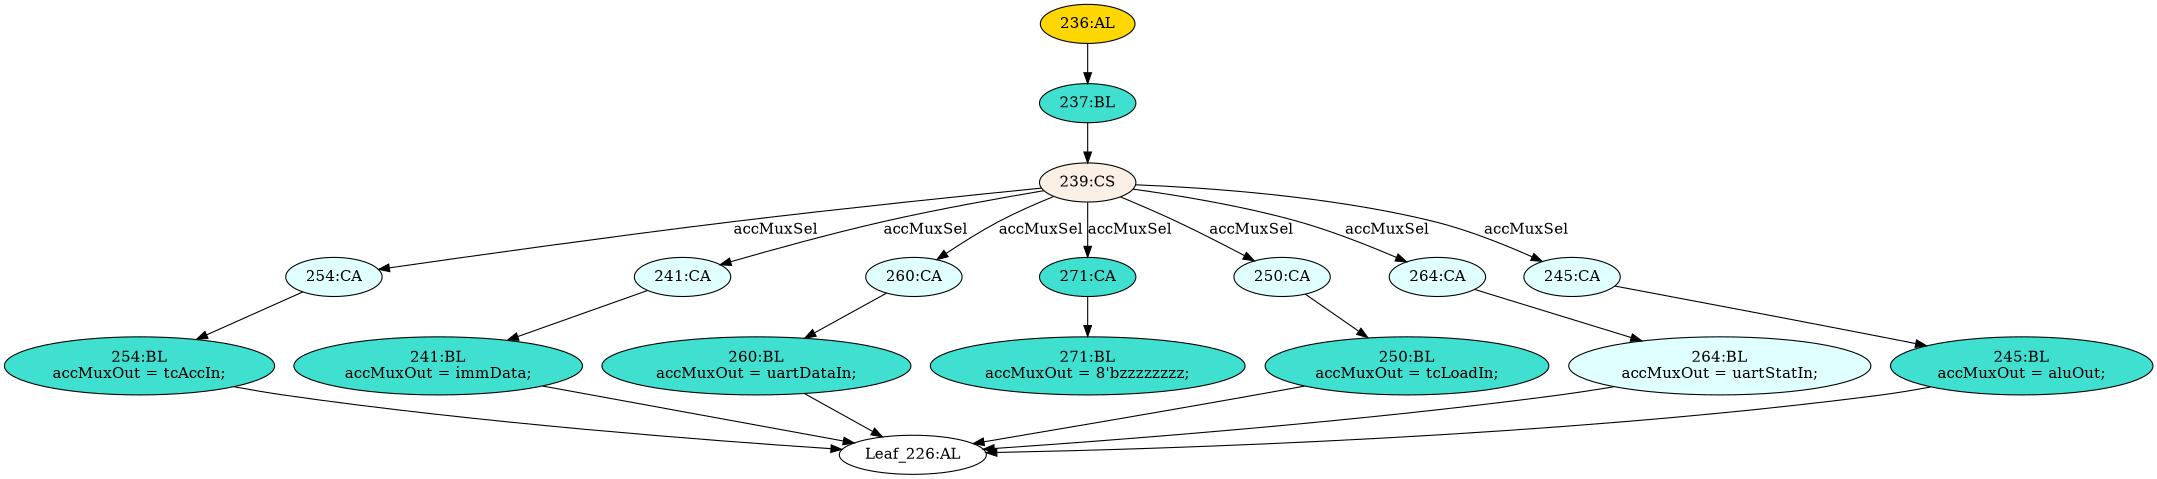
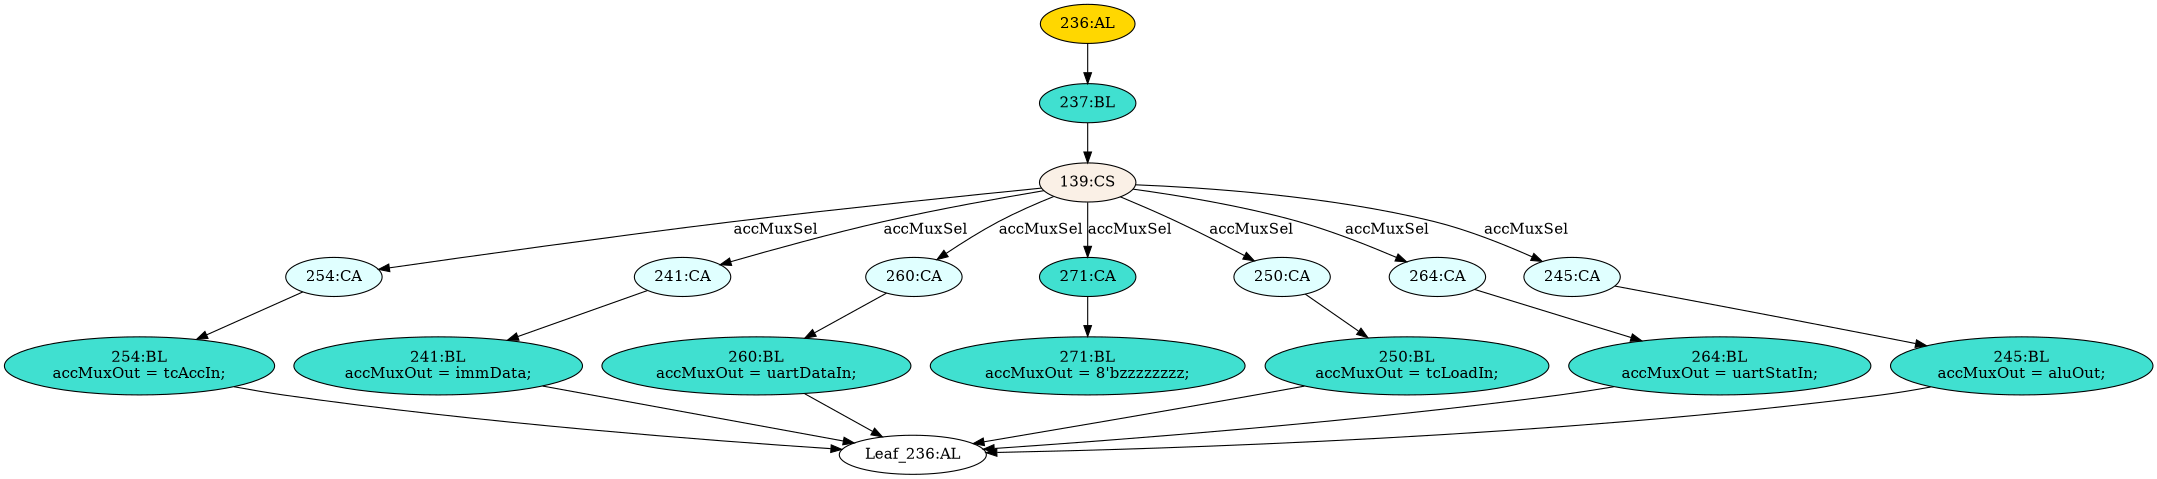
node "239:CS": label "239:CS" -> "139:CS"
node "264:BL accMuxOut = uartStatIn;": fillcolor lightcyan -> turquoise
node "Leaf_226:AL": label "Leaf_226:AL" -> "Leaf_236:AL"
